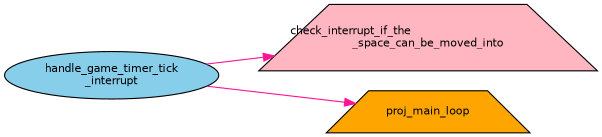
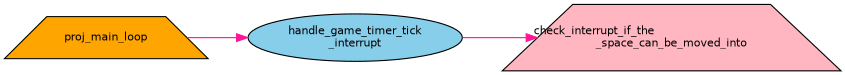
edge "handle_game_timer_tick _interrupt" -> "proj_main_loop": reversed
